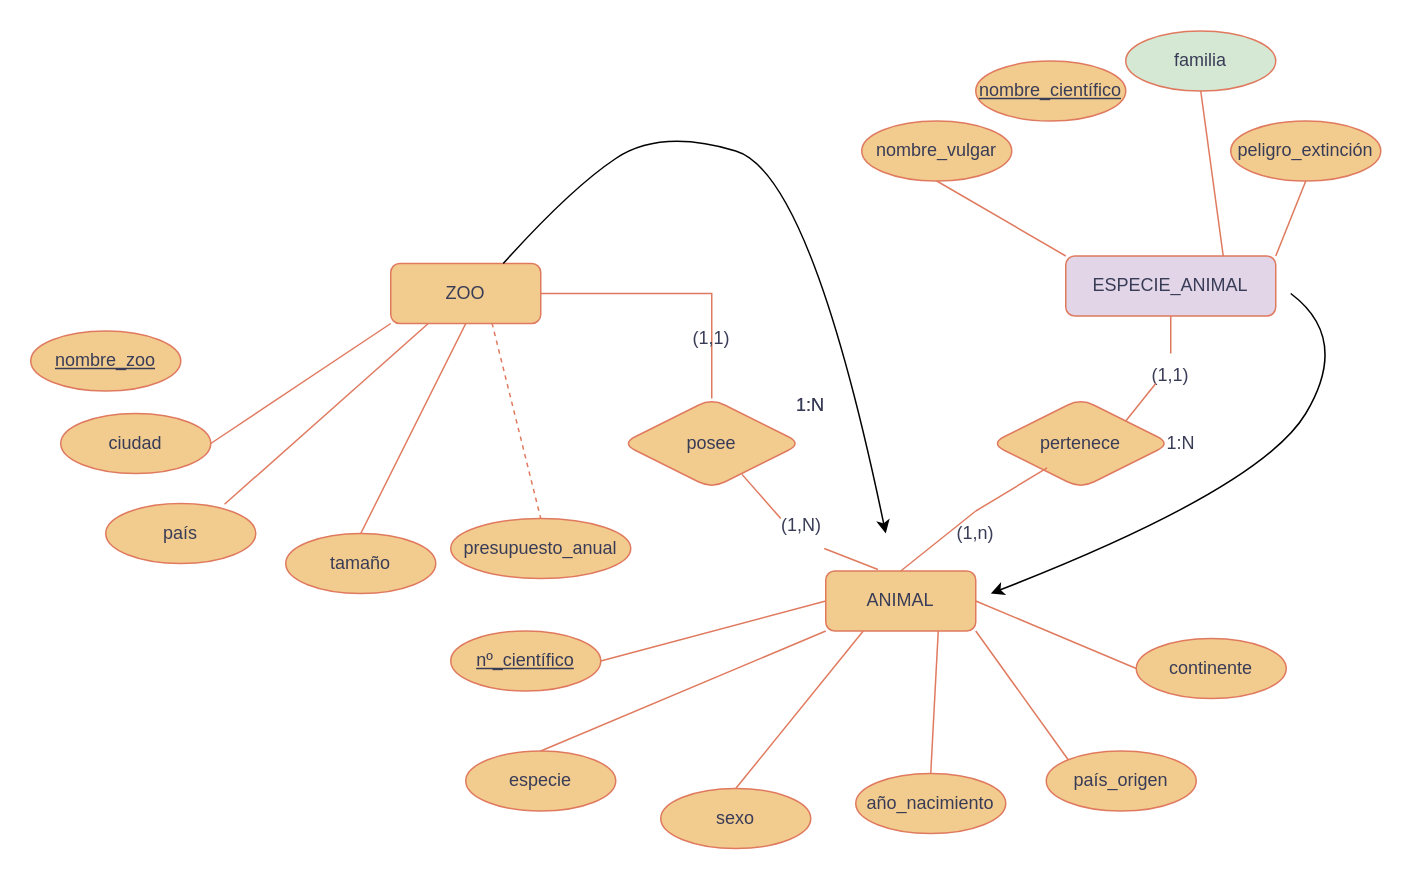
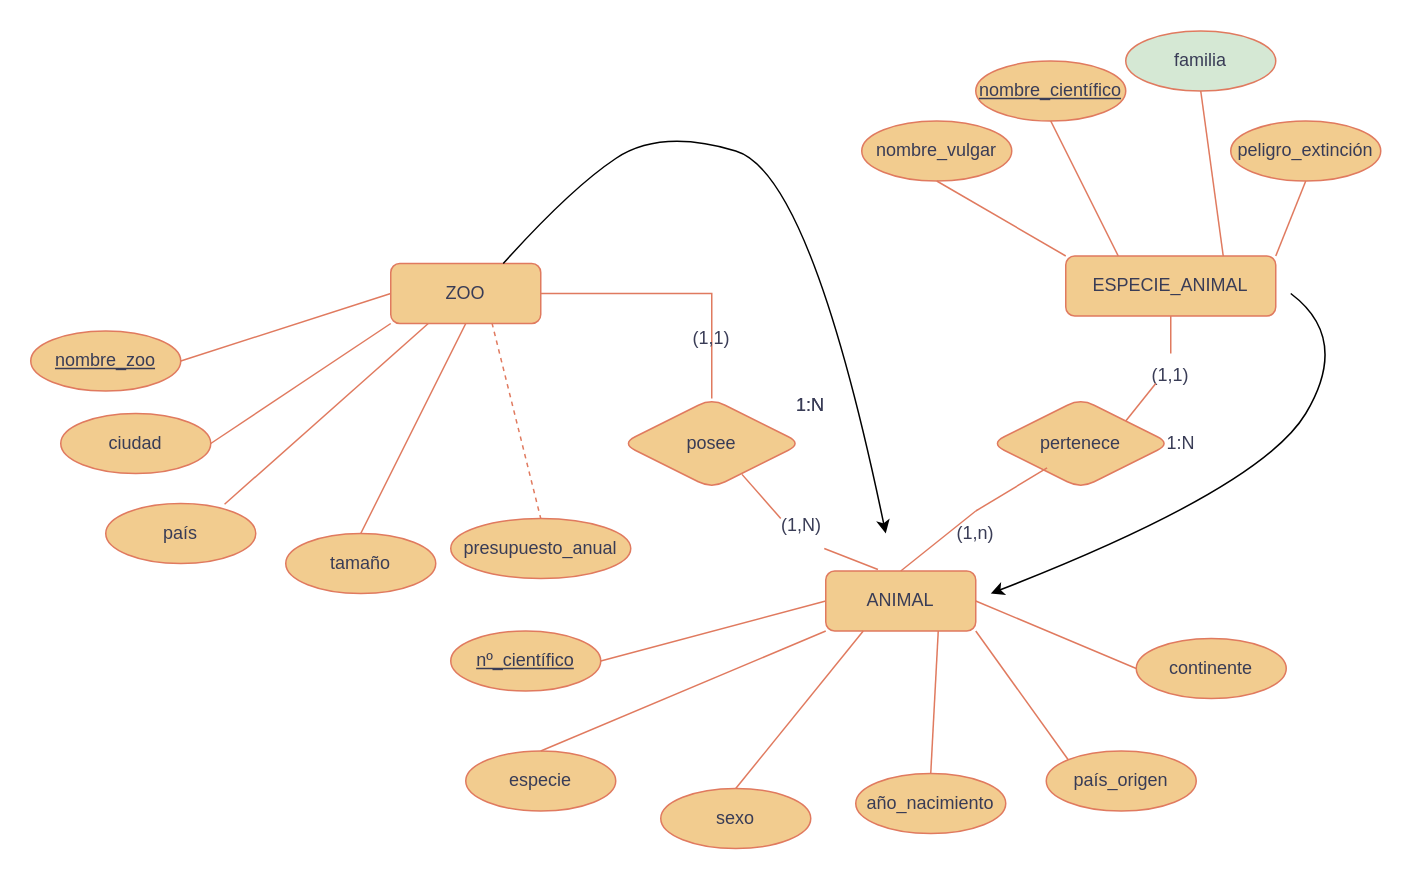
edge "nombre_científico" -- "ESPECIE_ANIMAL": added
node "ESPECIE_ANIMAL": fillcolor #e1d5e7 -> #f2cc8f
edge "ZOO" -- "nombre_zoo": added
